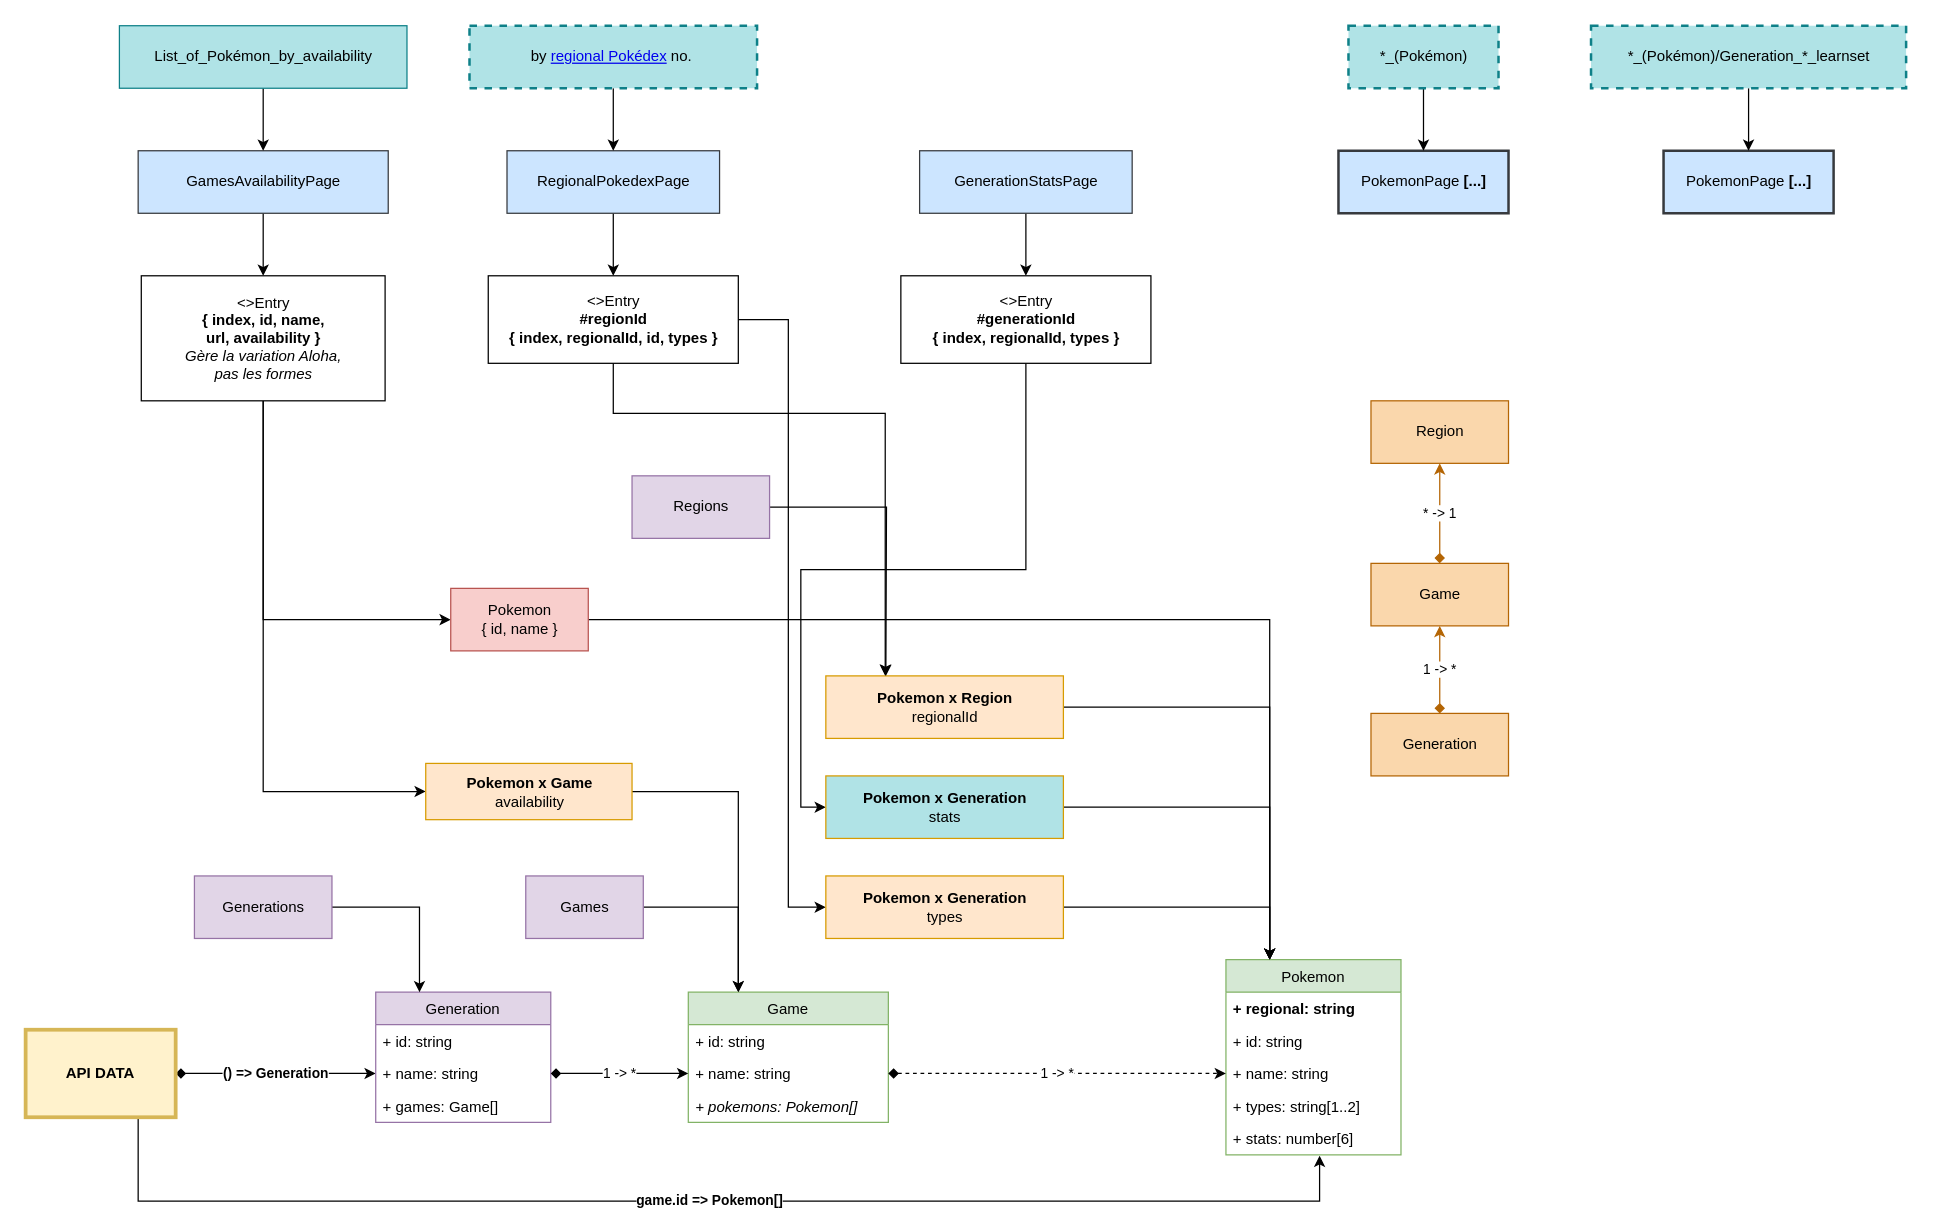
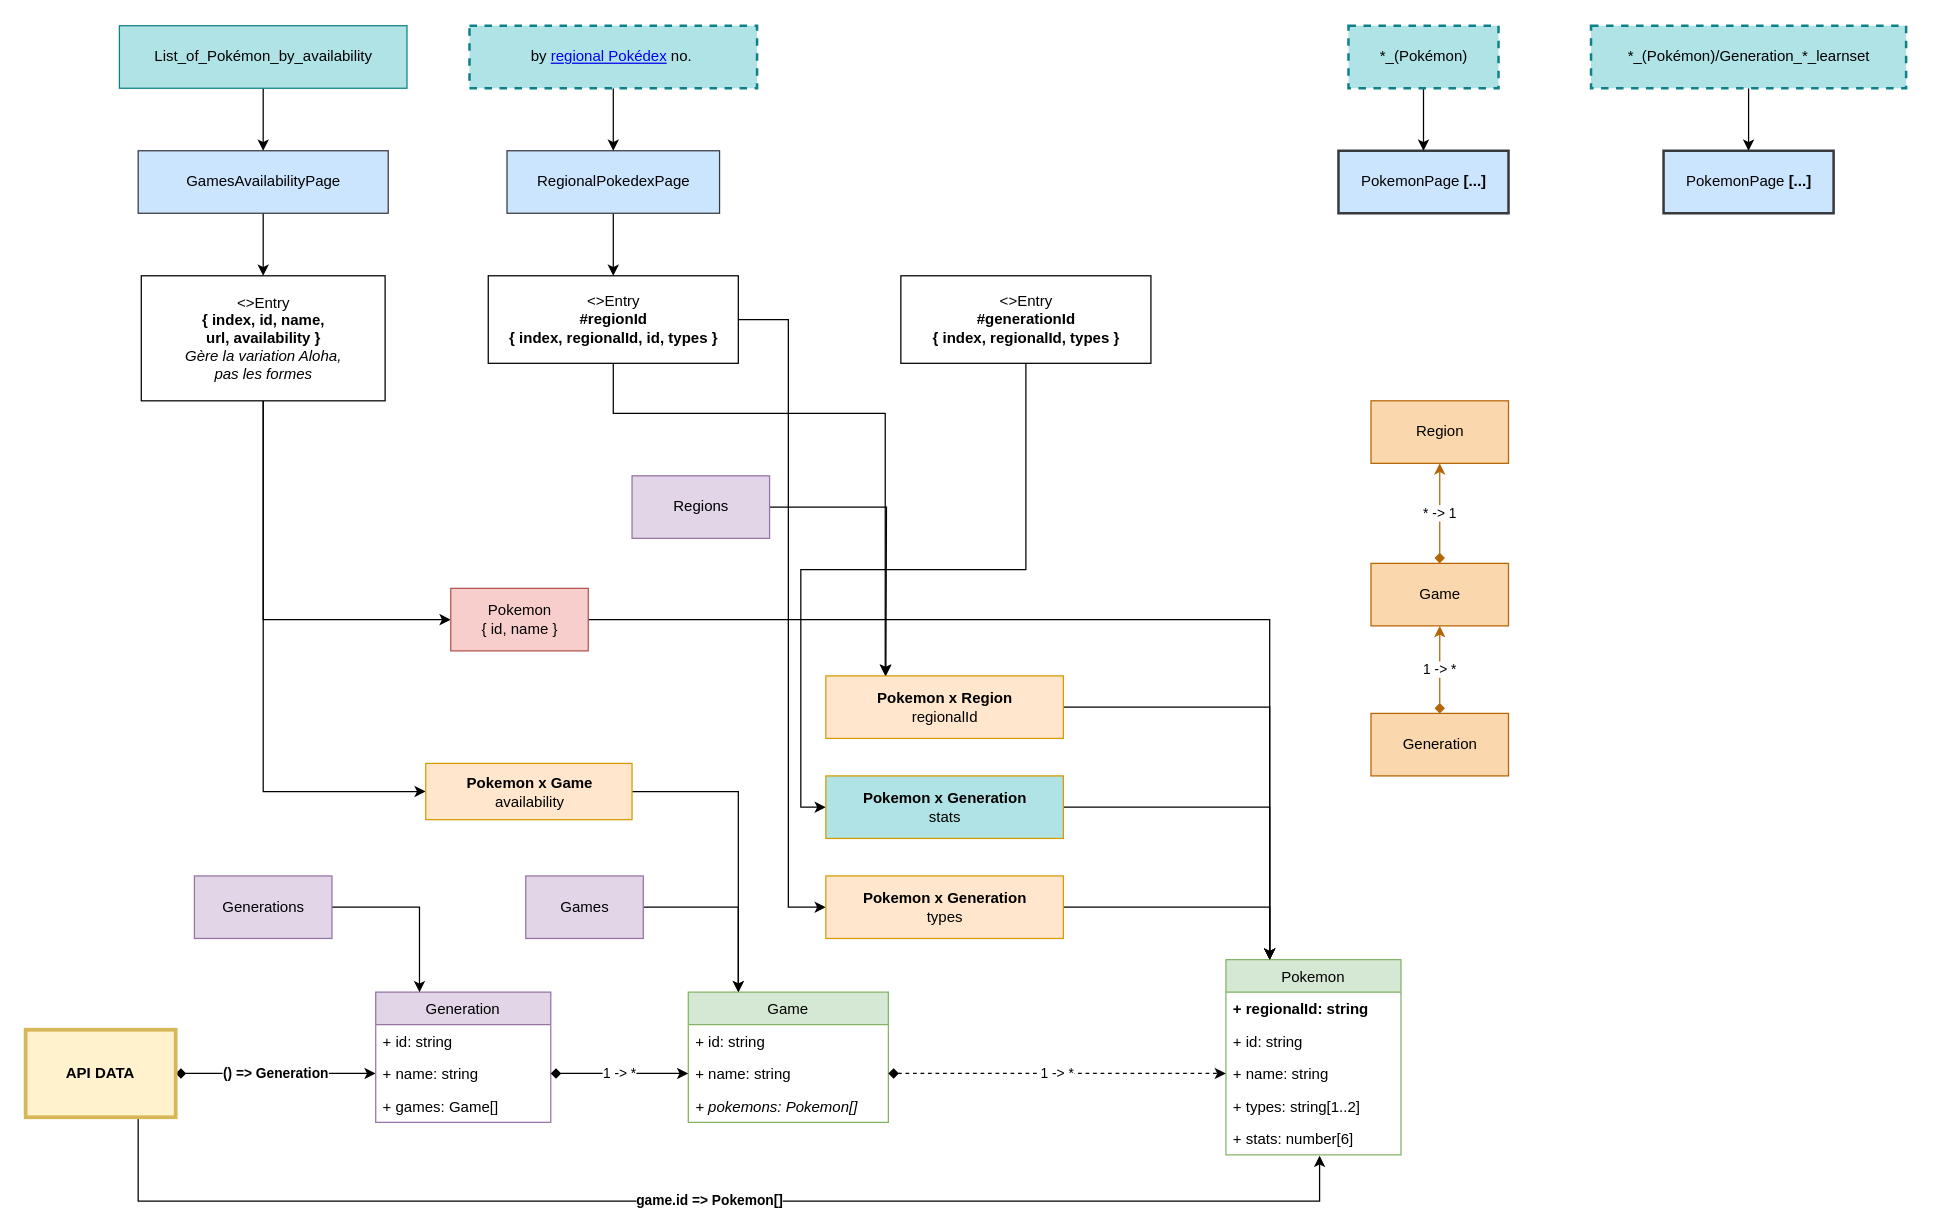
node "GenerationStatsPage": removed
edge "GenerationStatsPage" -> "<>Entry #generationId { index, regionalId, types }": removed
node "+ regional: string": label "+ regional: string" -> "+ regionalId: string"
